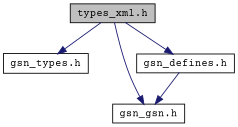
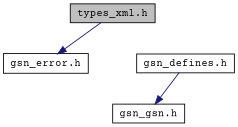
edge "types_xml.h" -> "gsn_defines.h": removed
edge "types_xml.h" -> "gsn_gsn.h": removed
node "gsn_types.h": label "gsn_types.h" -> "gsn_error.h"
